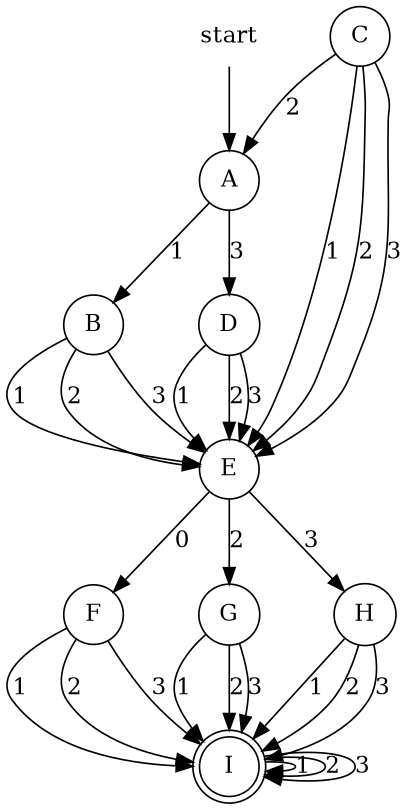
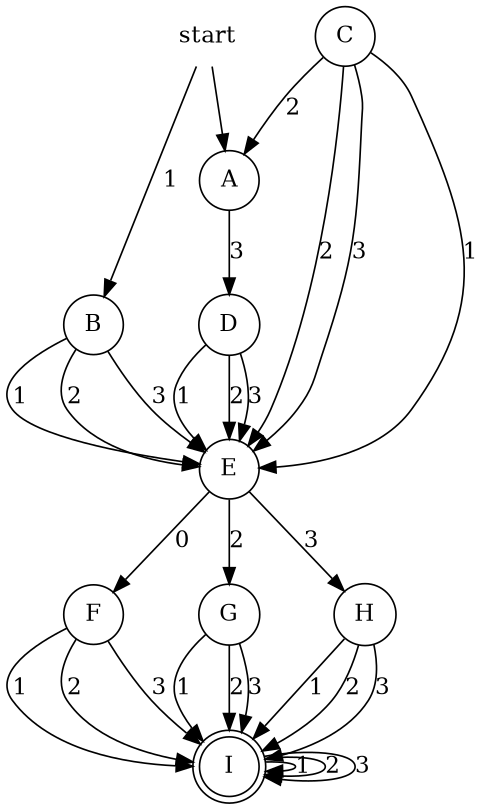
edge "A" -> "B": now "start" -> "B"
